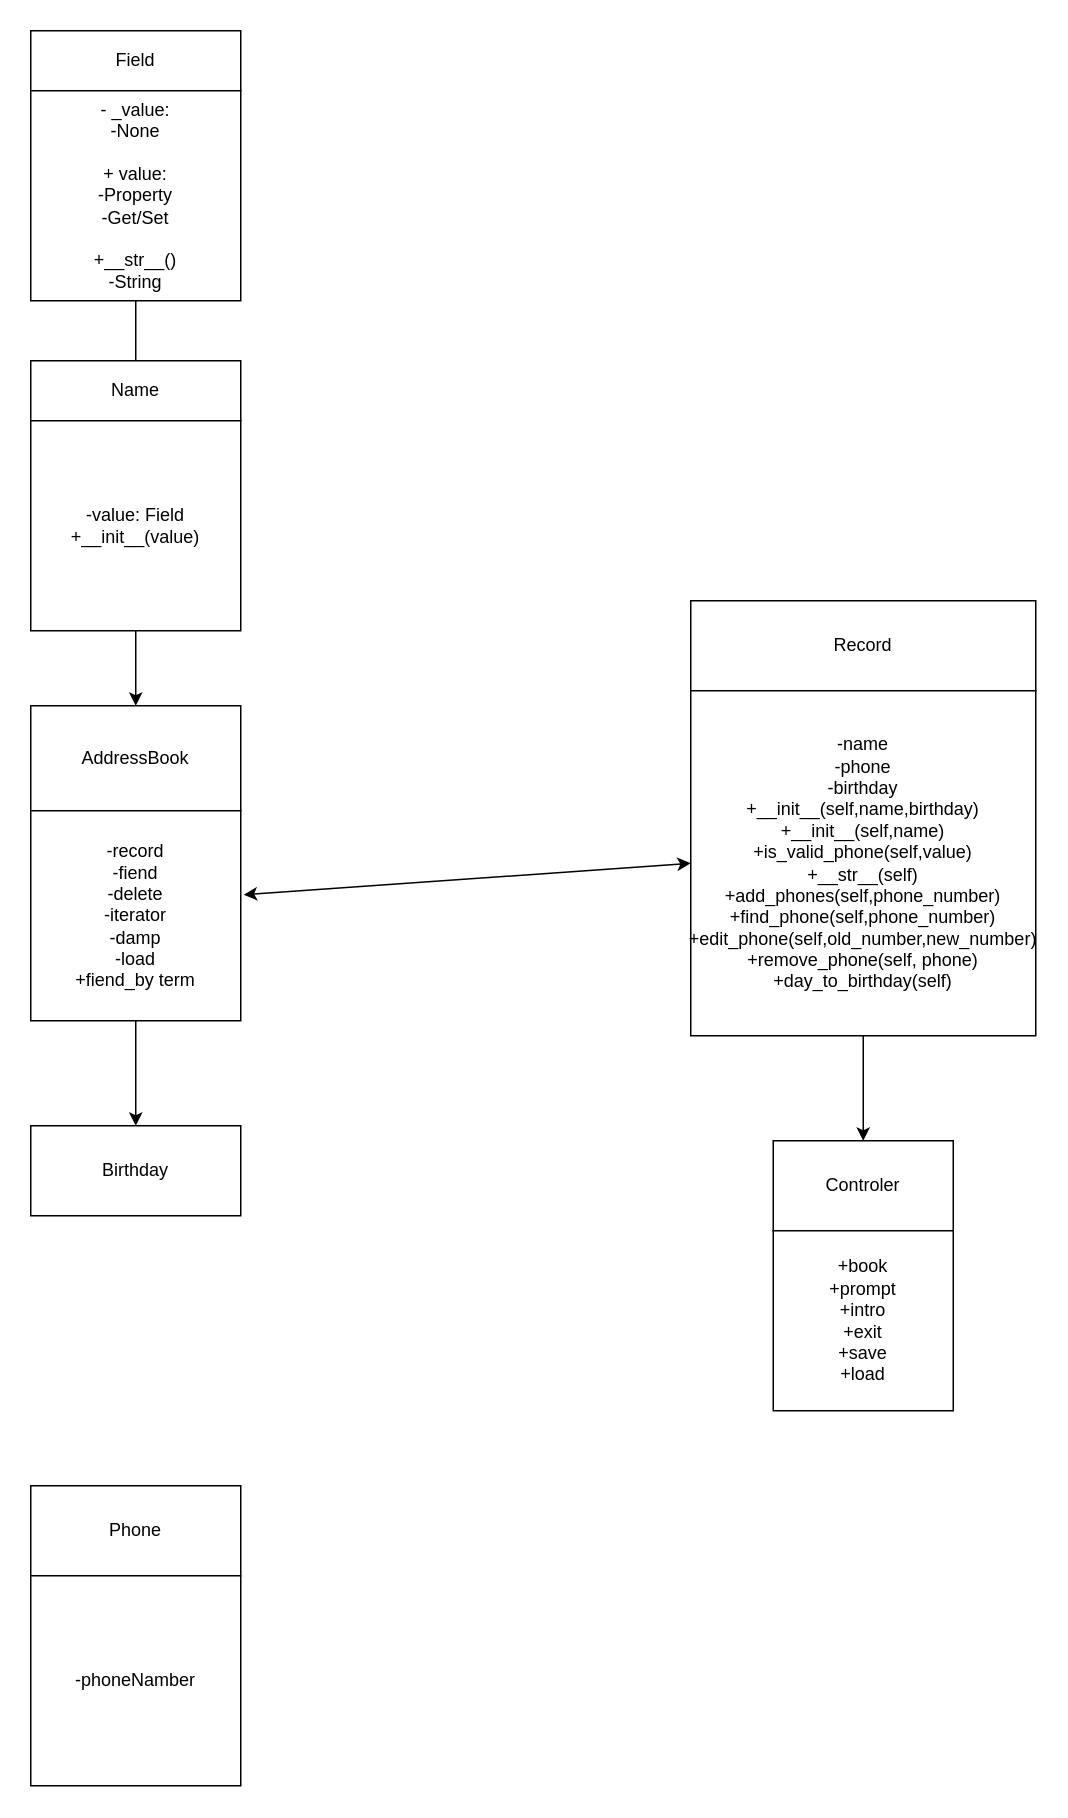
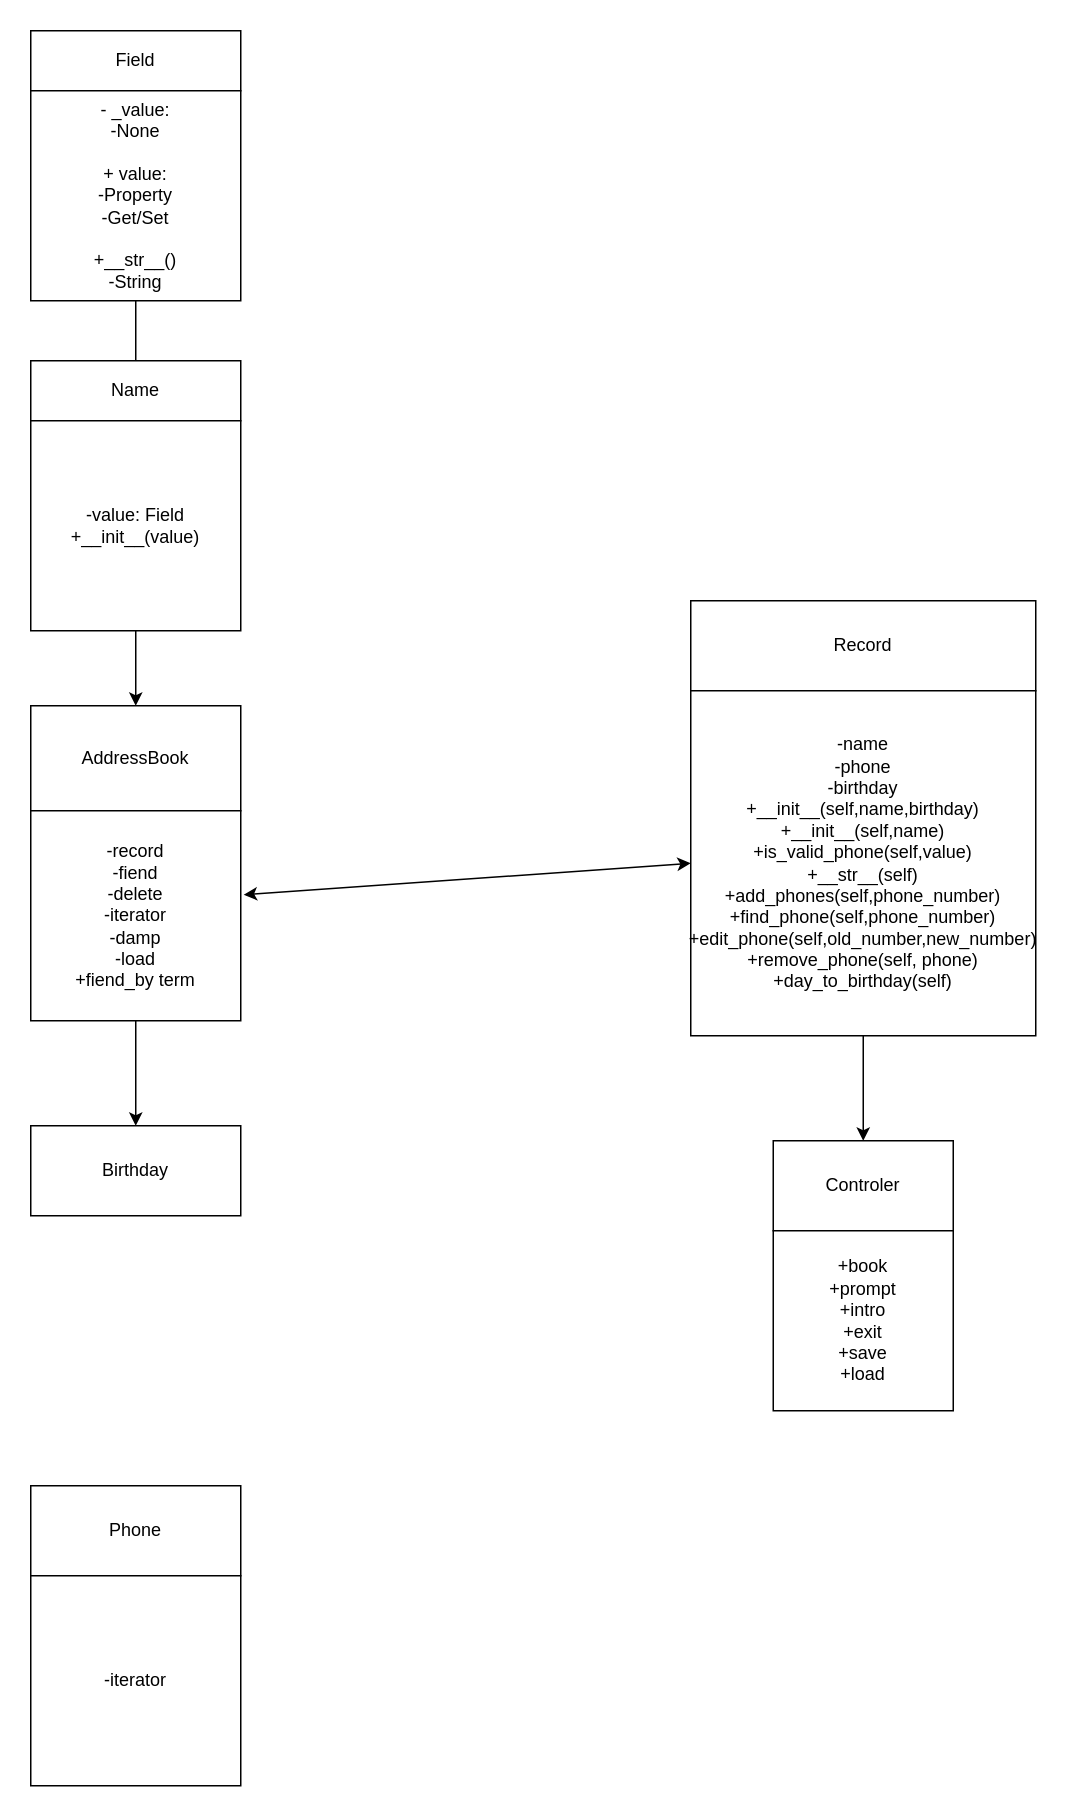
node "-phoneNamber": label "-phoneNamber" -> "-iterator"
